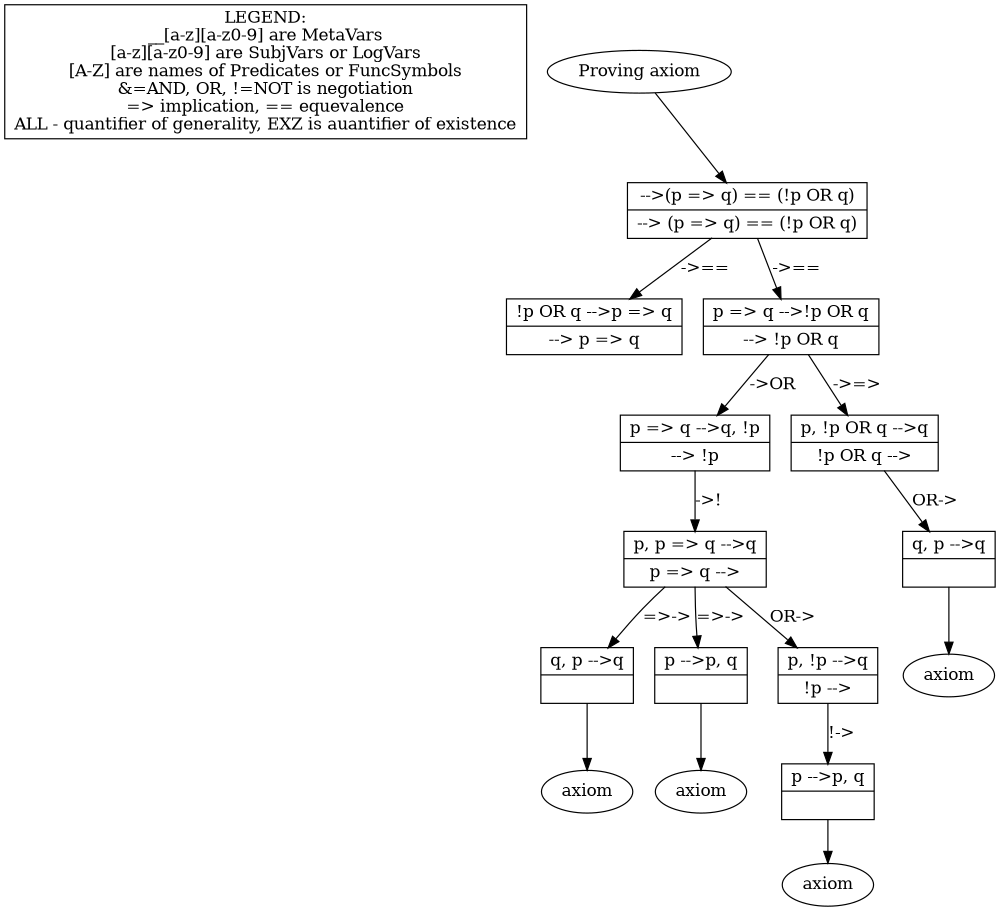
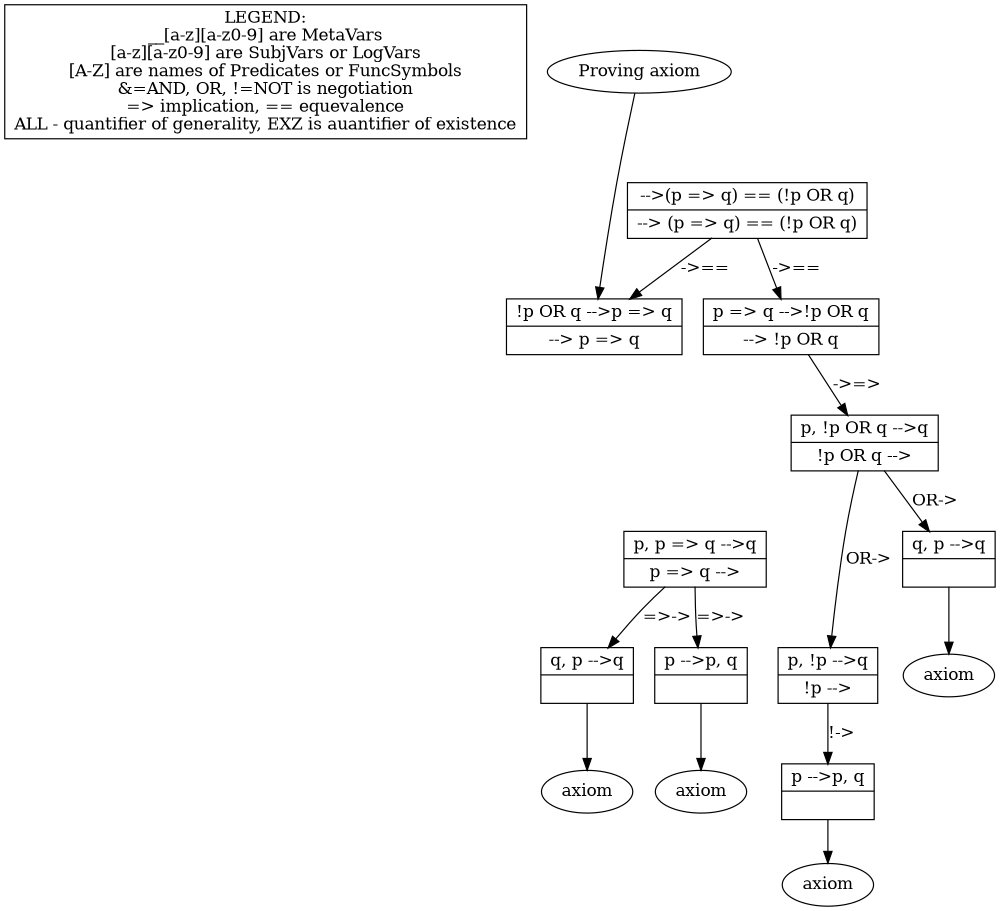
edge "Proving axiom" -> "-->(p => q) == (!p OR q)": now "Proving axiom" -> "!p OR q -->p => q"
node "p => q -->q, !p": removed
edge "p, p => q -->q" -> "p, !p -->q": now "p, !p OR q -->q" -> "p, !p -->q"
